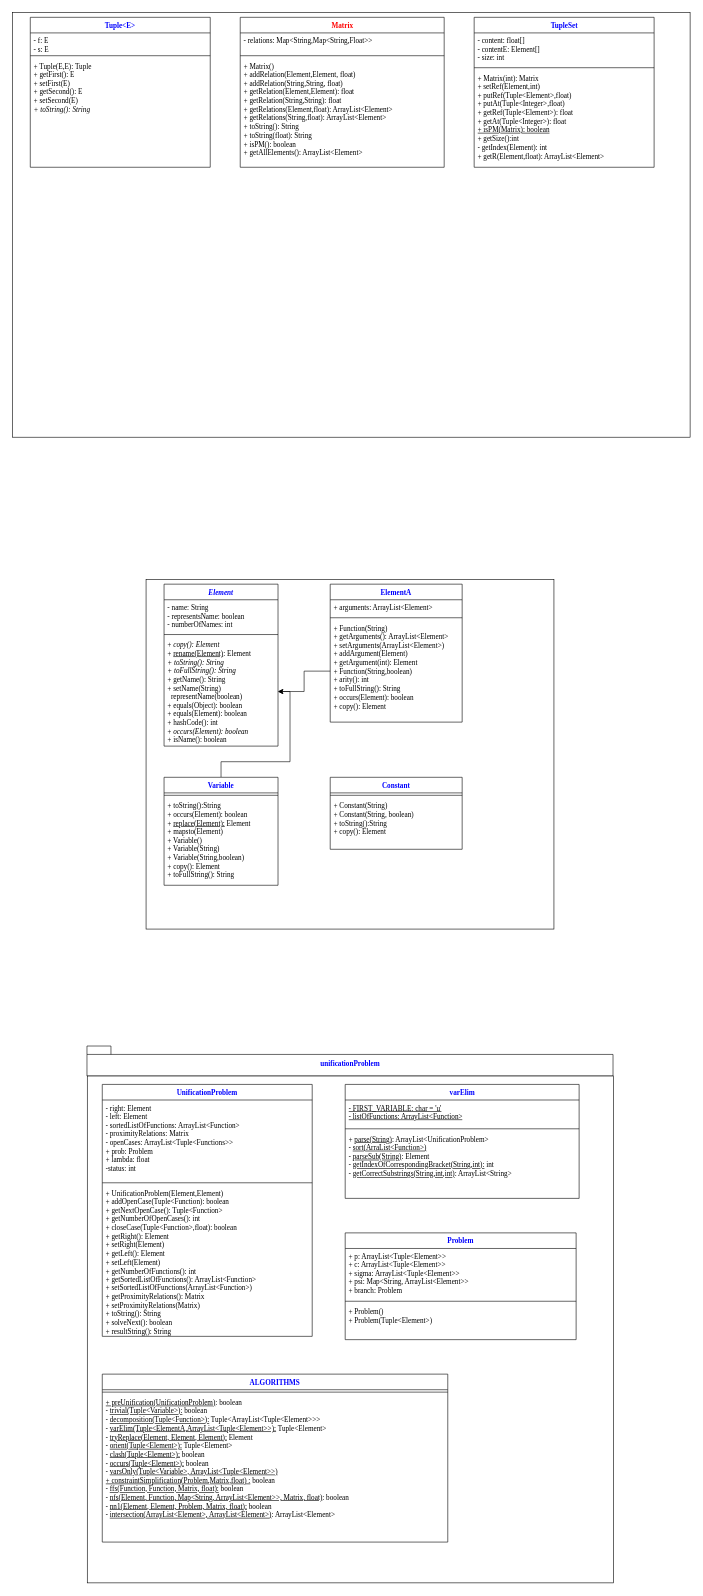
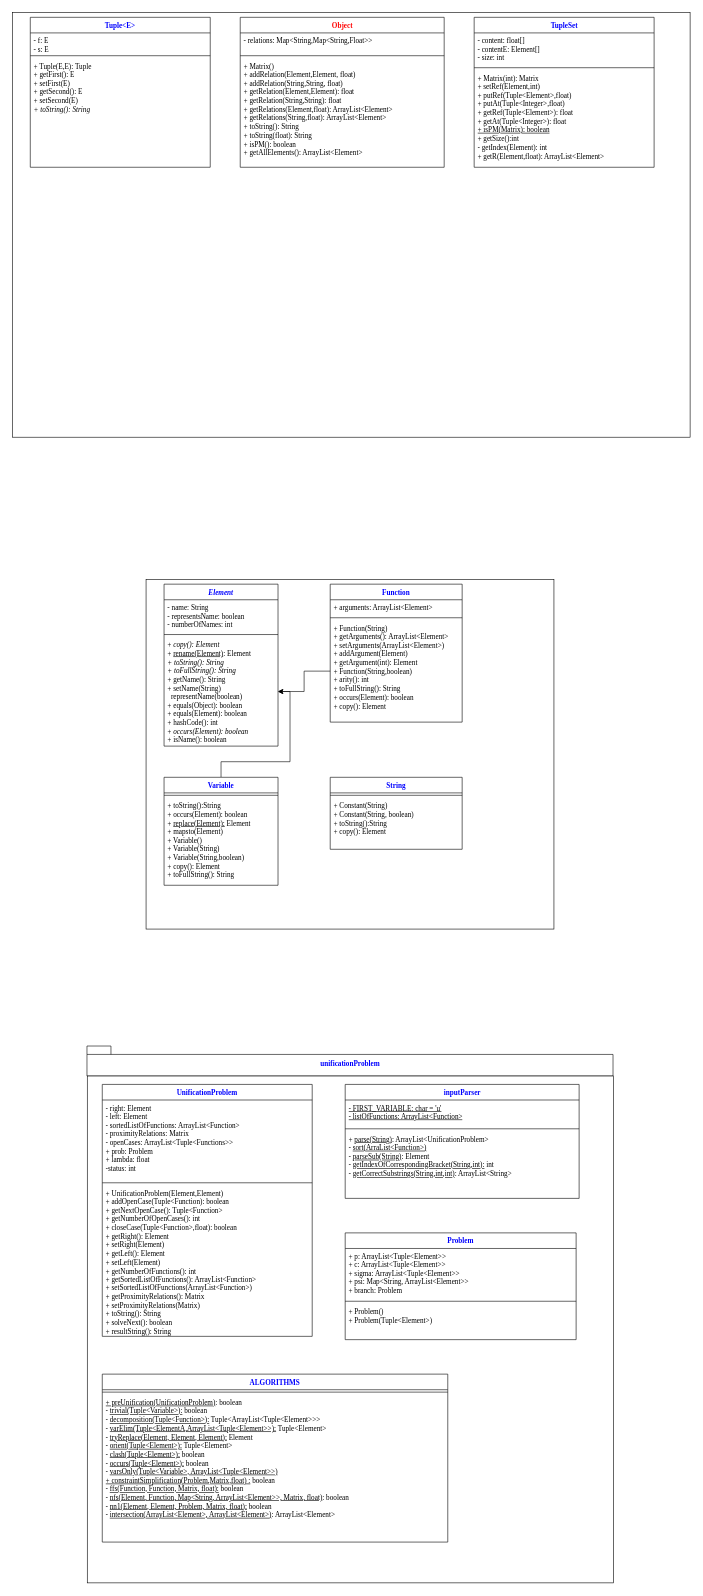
node "Matrix": label "Matrix" -> "Object"
node "ElementA": label "ElementA" -> "Function"
node "Constant": label "Constant" -> "String"
node "varElim": label "varElim" -> "inputParser"
